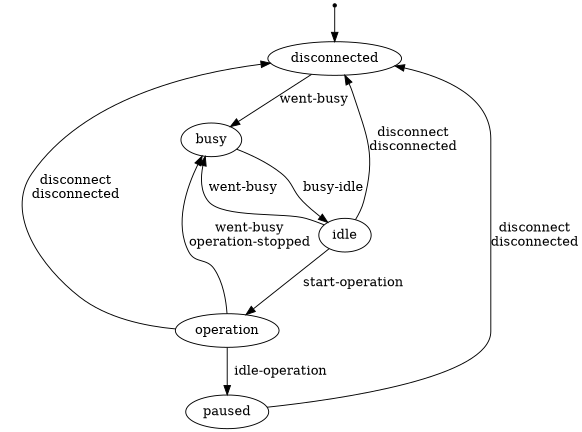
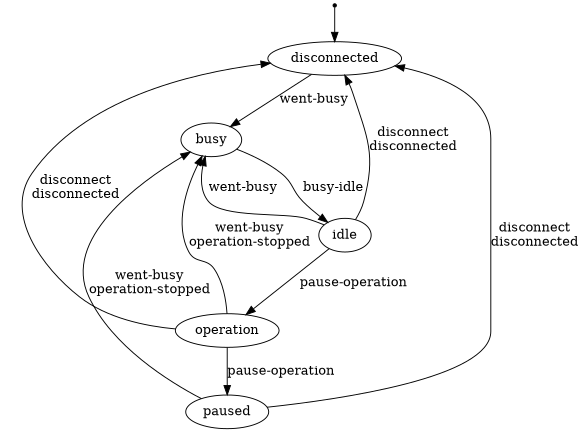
edge "paused" -> "busy": added, label "went-busy operation-stopped"
edge "idle" -> "operation": label "start-operation" -> "pause-operation"
edge "operation" -> "paused": label "idle-operation" -> "pause-operation"
